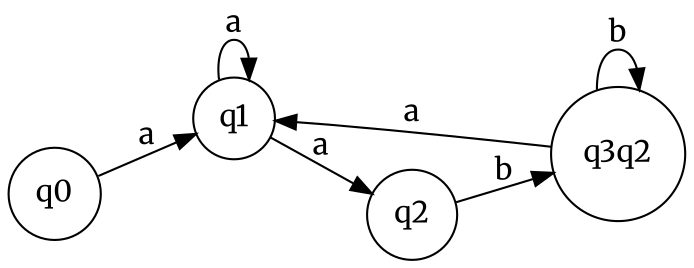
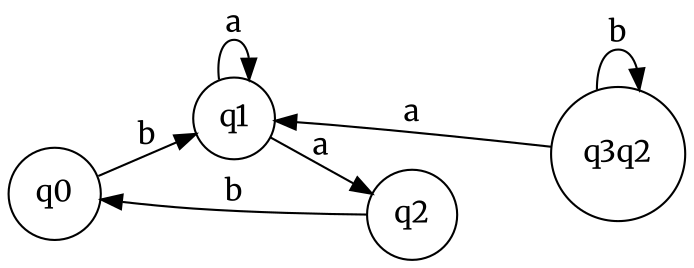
edge "q0" -> "q1": label "a" -> "b"
edge "q2" -> "q3q2": now "q2" -> "q0"
